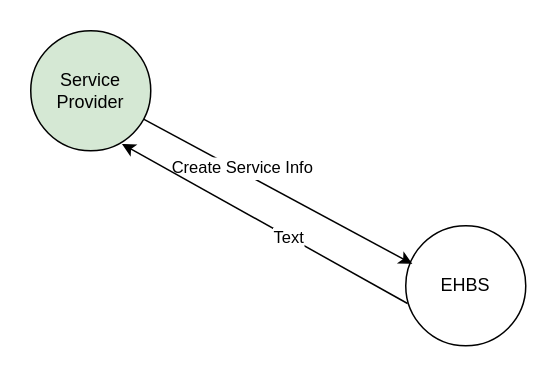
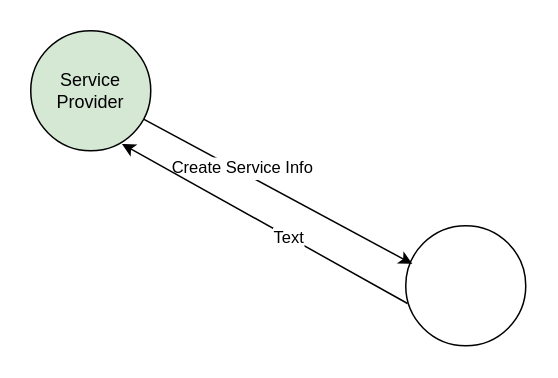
node "EHBS": removed
